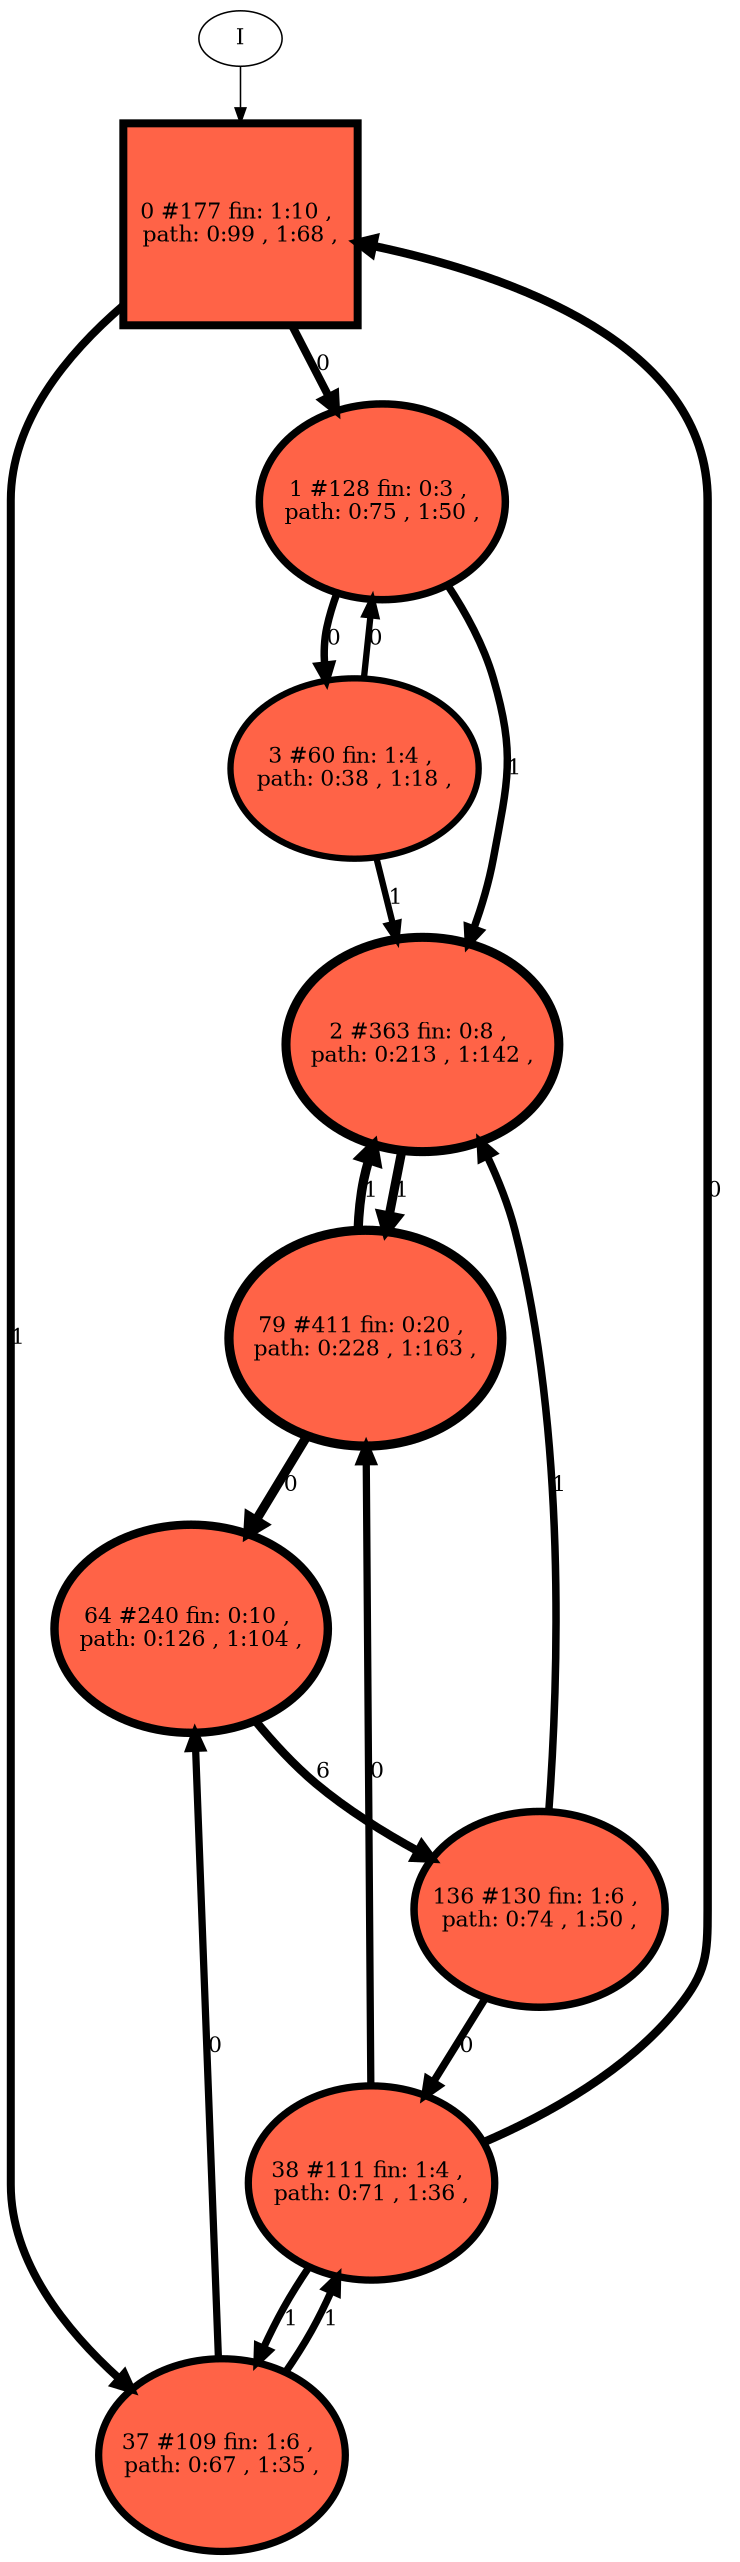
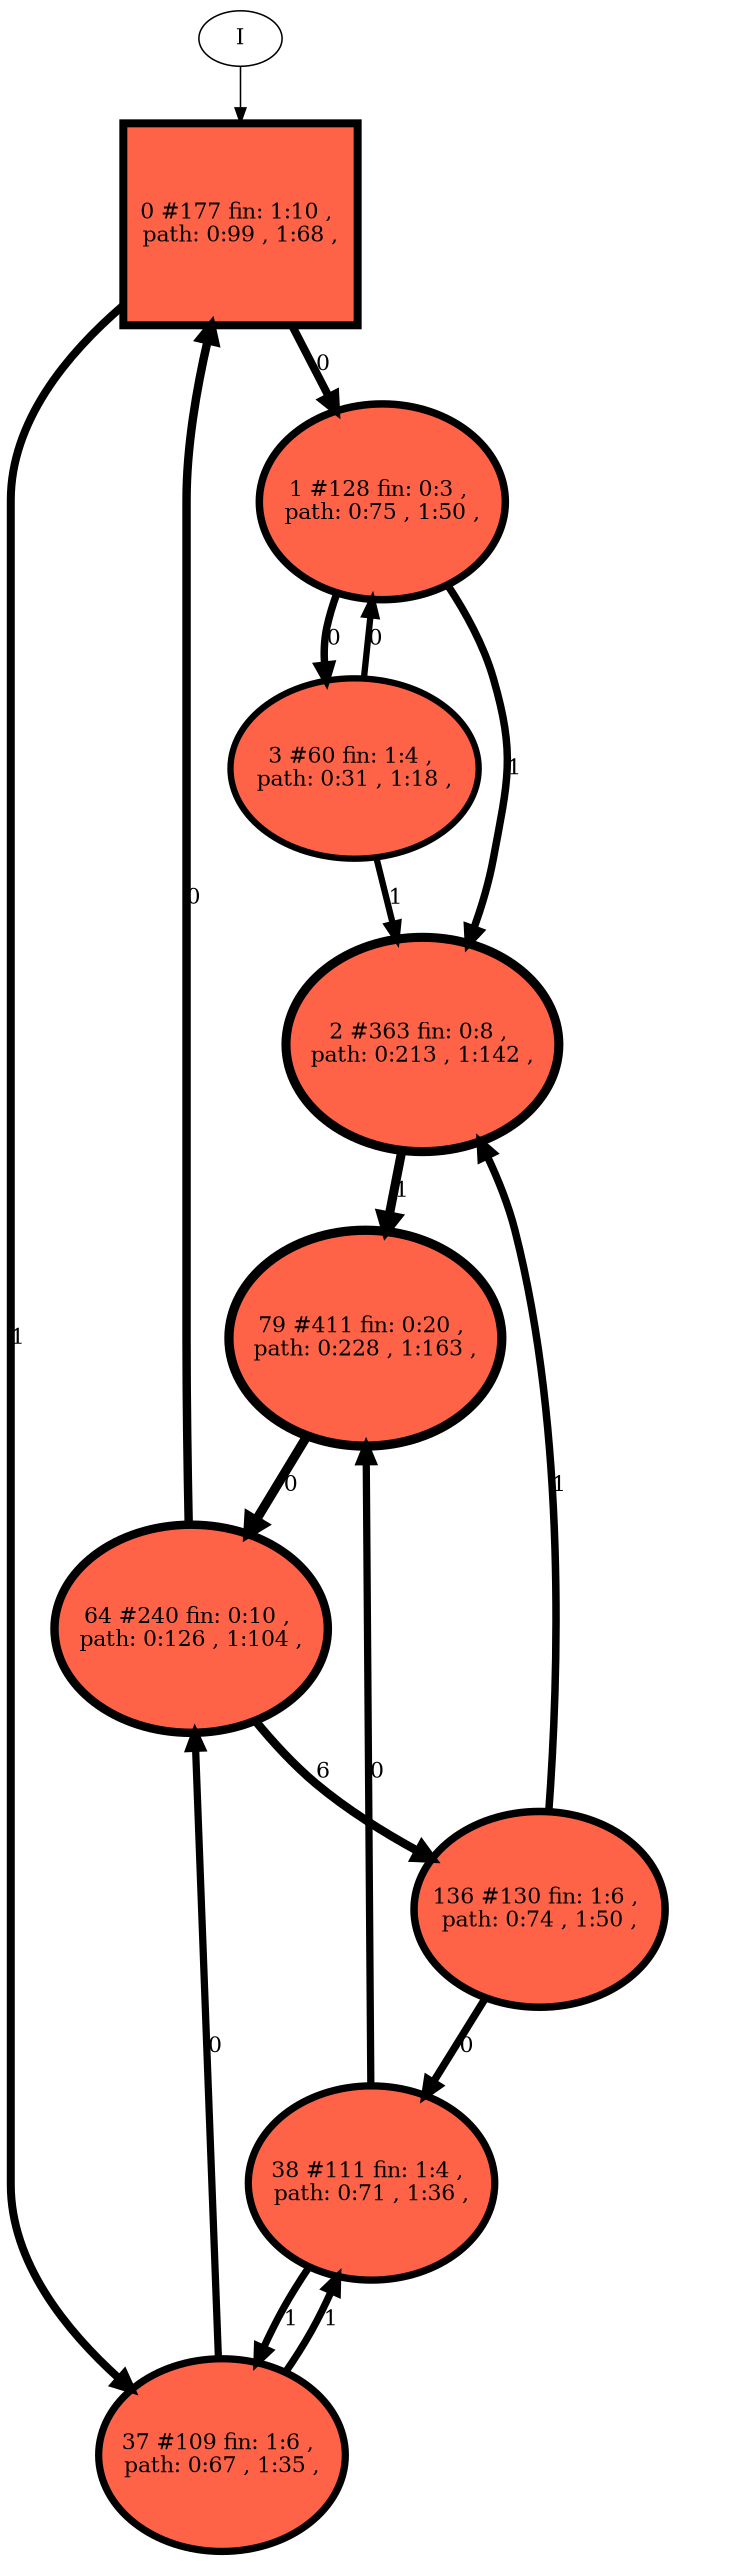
node "3 #60 fin: 1:4 , path: 0:38 , 1:18 ,": label "3 #60 fin: 1:4 , path: 0:38 , 1:18 ," -> "3 #60 fin: 1:4 , path: 0:31 , 1:18 ,"
edge "38 #111 fin: 1:4 , path: 0:71 , 1:36 ," -> "0 #177 fin: 1:10 , path: 0:99 , 1:68 ,": now "64 #240 fin: 0:10 , path: 0:126 , 1:104 ," -> "0 #177 fin: 1:10 , path: 0:99 , 1:68 ,"
edge "79 #411 fin: 0:20 , path: 0:228 , 1:163 ," -> "2 #363 fin: 0:8 , path: 0:213 , 1:142 ,": removed, label "1"
